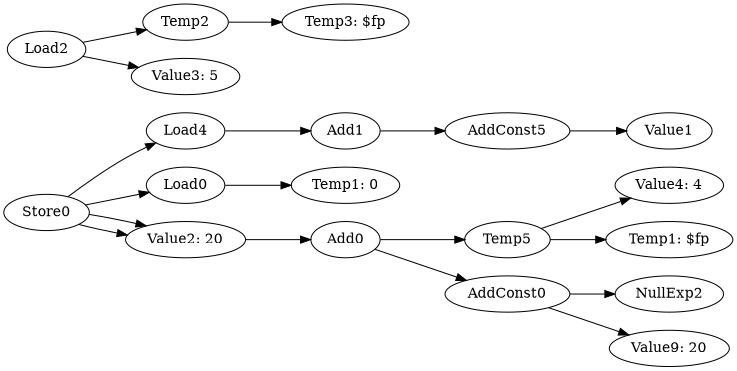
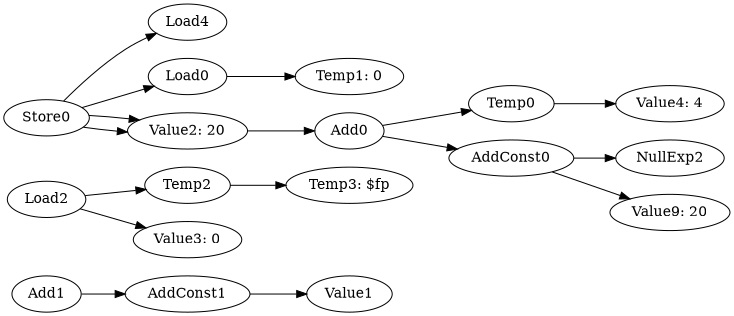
node "Value3: 5": label "Value3: 5" -> "Value3: 0"
edge "Load4" -> "Add1": removed
node "AddConst5": label "AddConst5" -> "AddConst1"
node "Temp5": label "Temp5" -> "Temp0"
node "Temp1: $fp": removed
